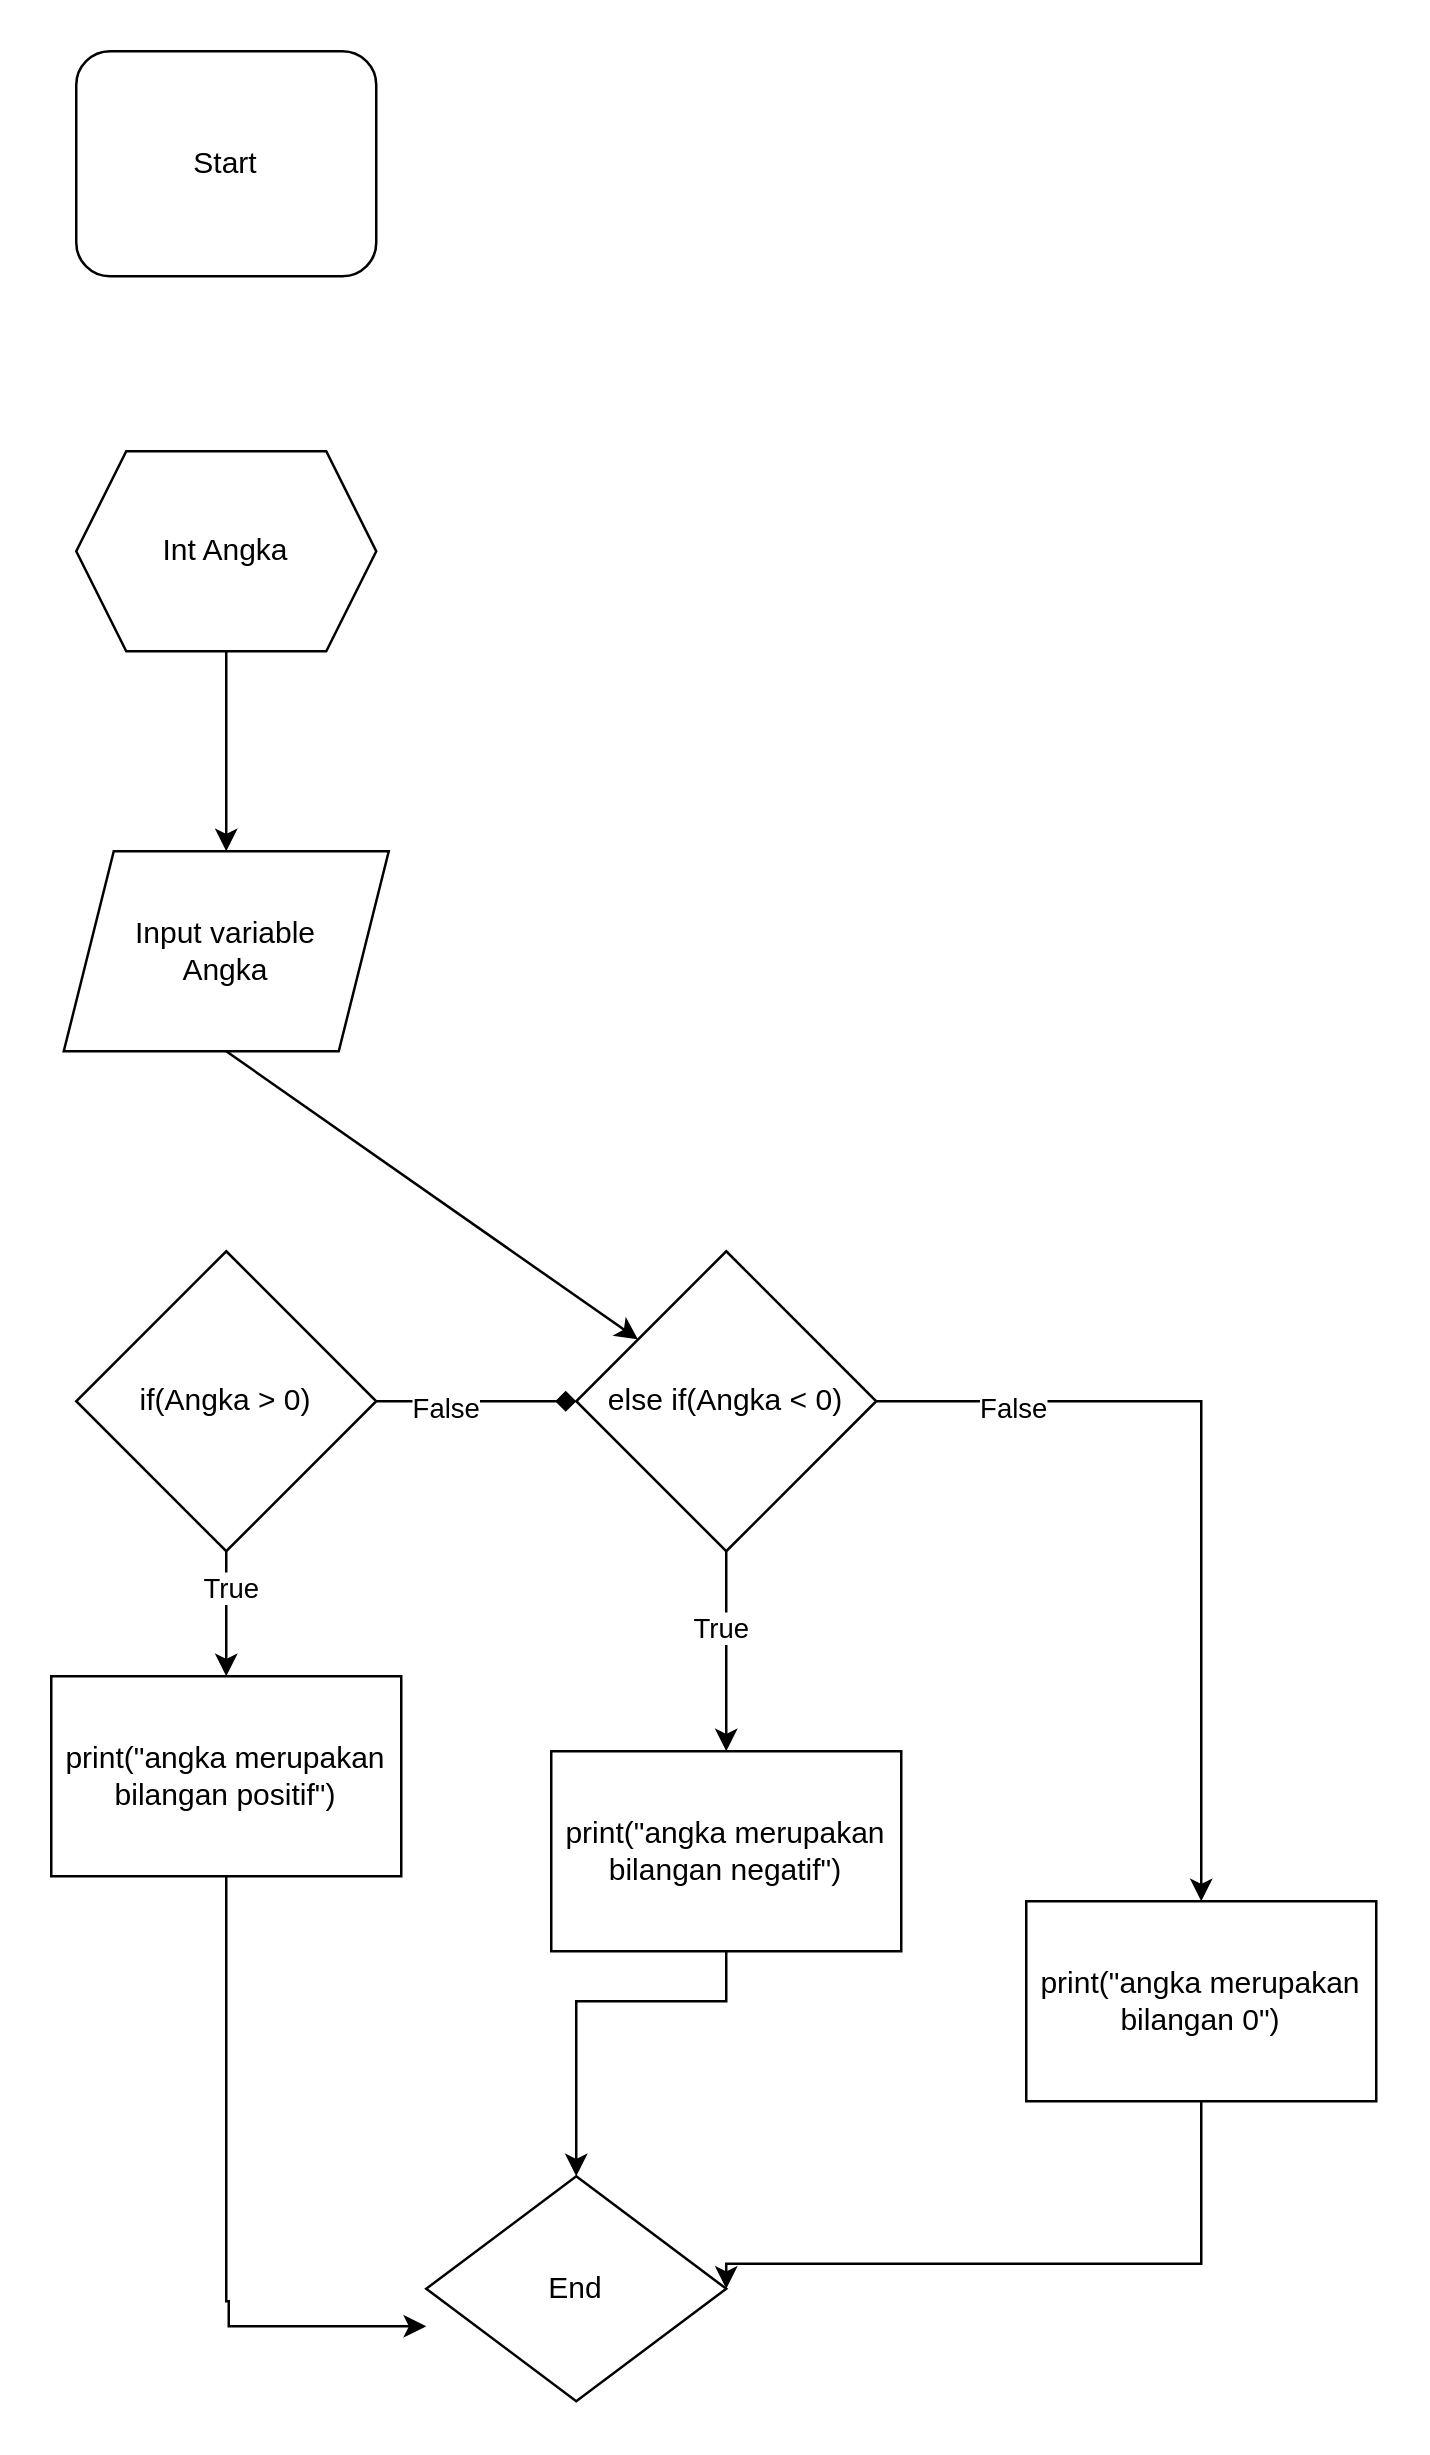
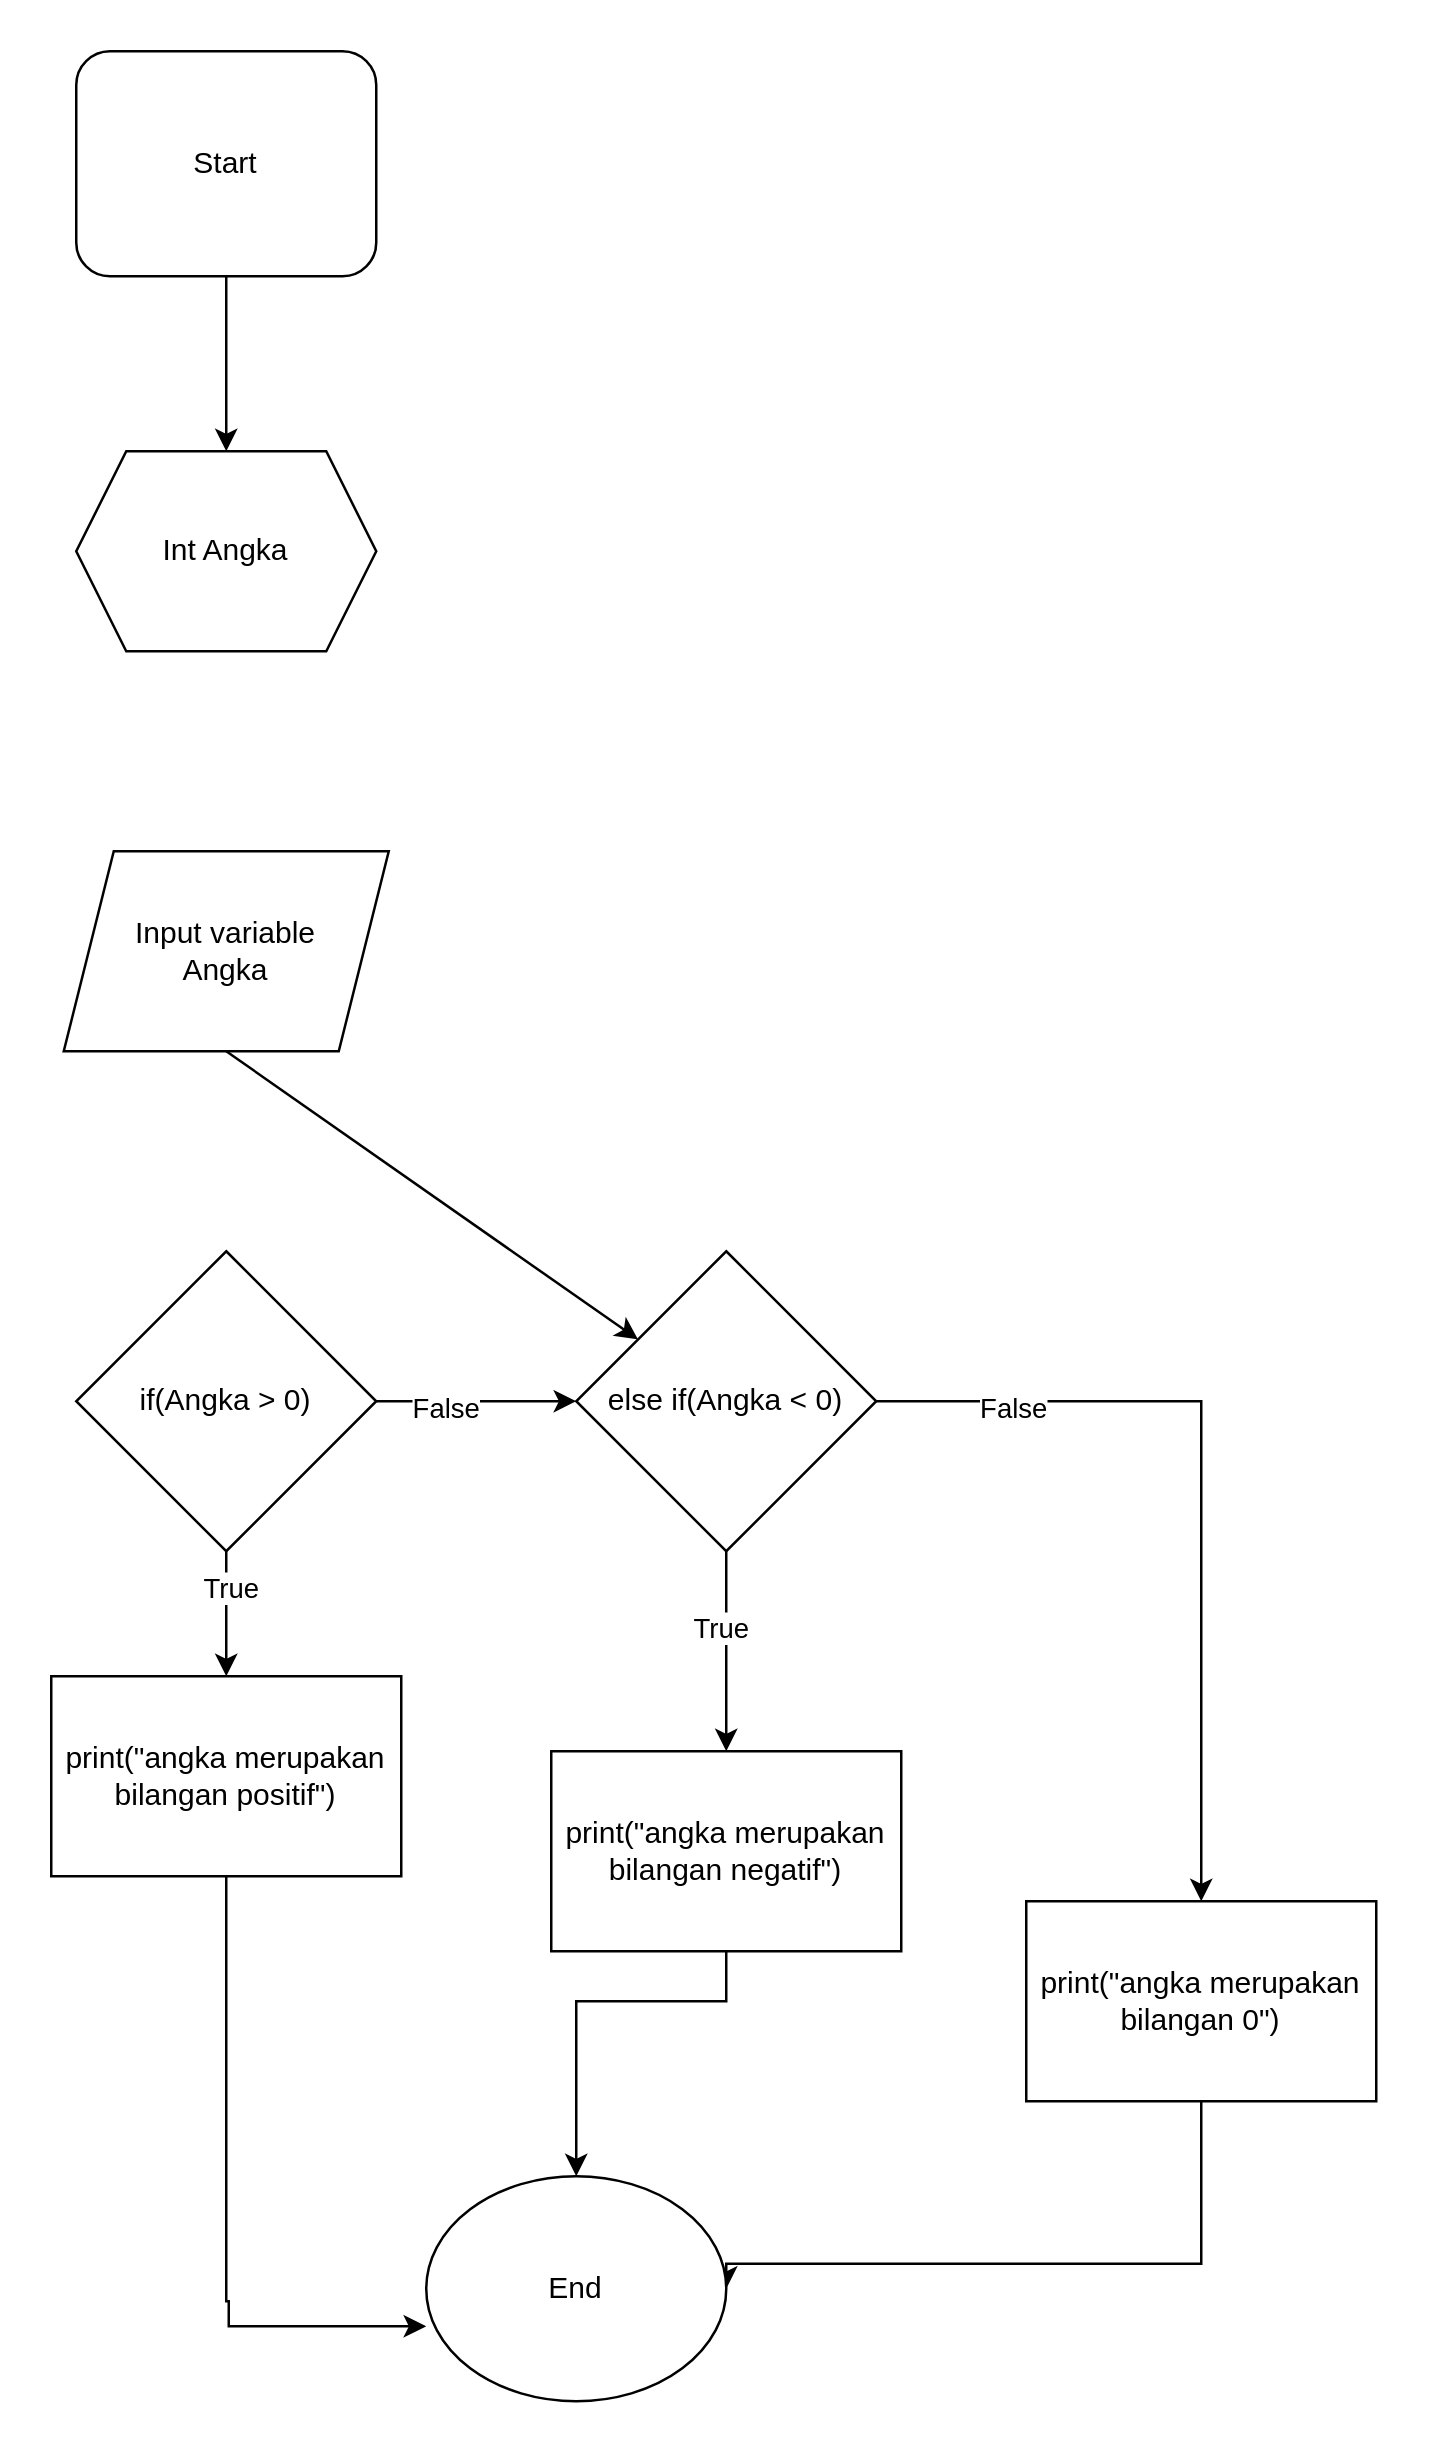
edge "Start" -> "Int Angka": added
edge "Int Angka" -> "Input variable Angka": removed
edge "if(Angka > 0)" -> "else if(Angka < 0)": arrowhead diamond -> classic
node "End": shape diamond -> ellipse
